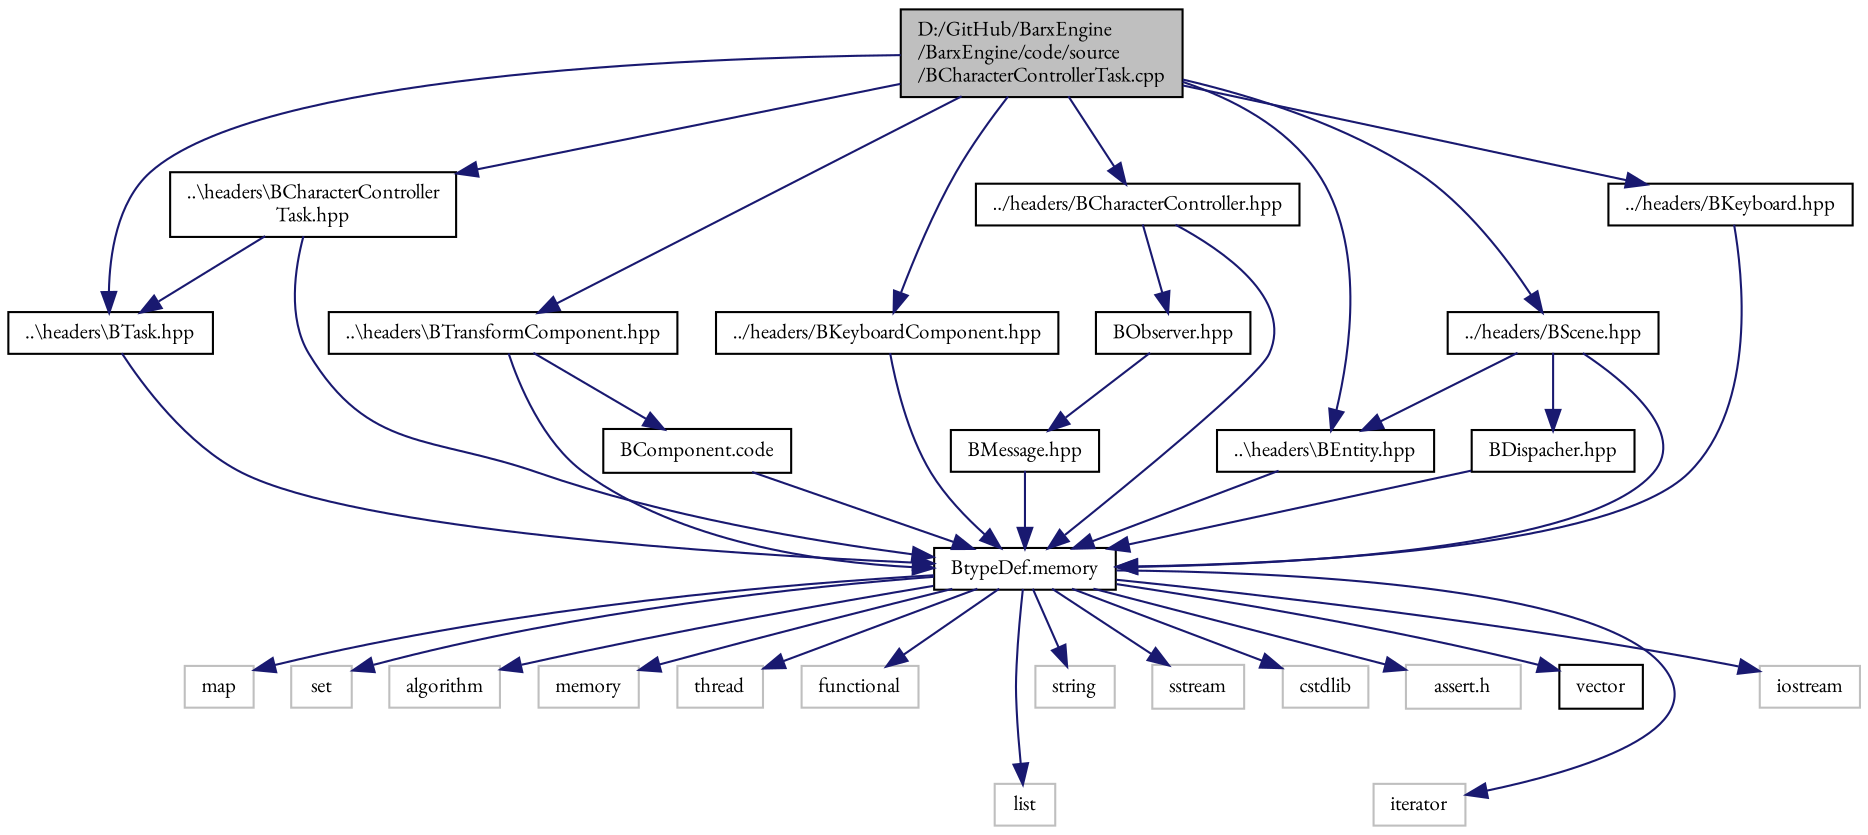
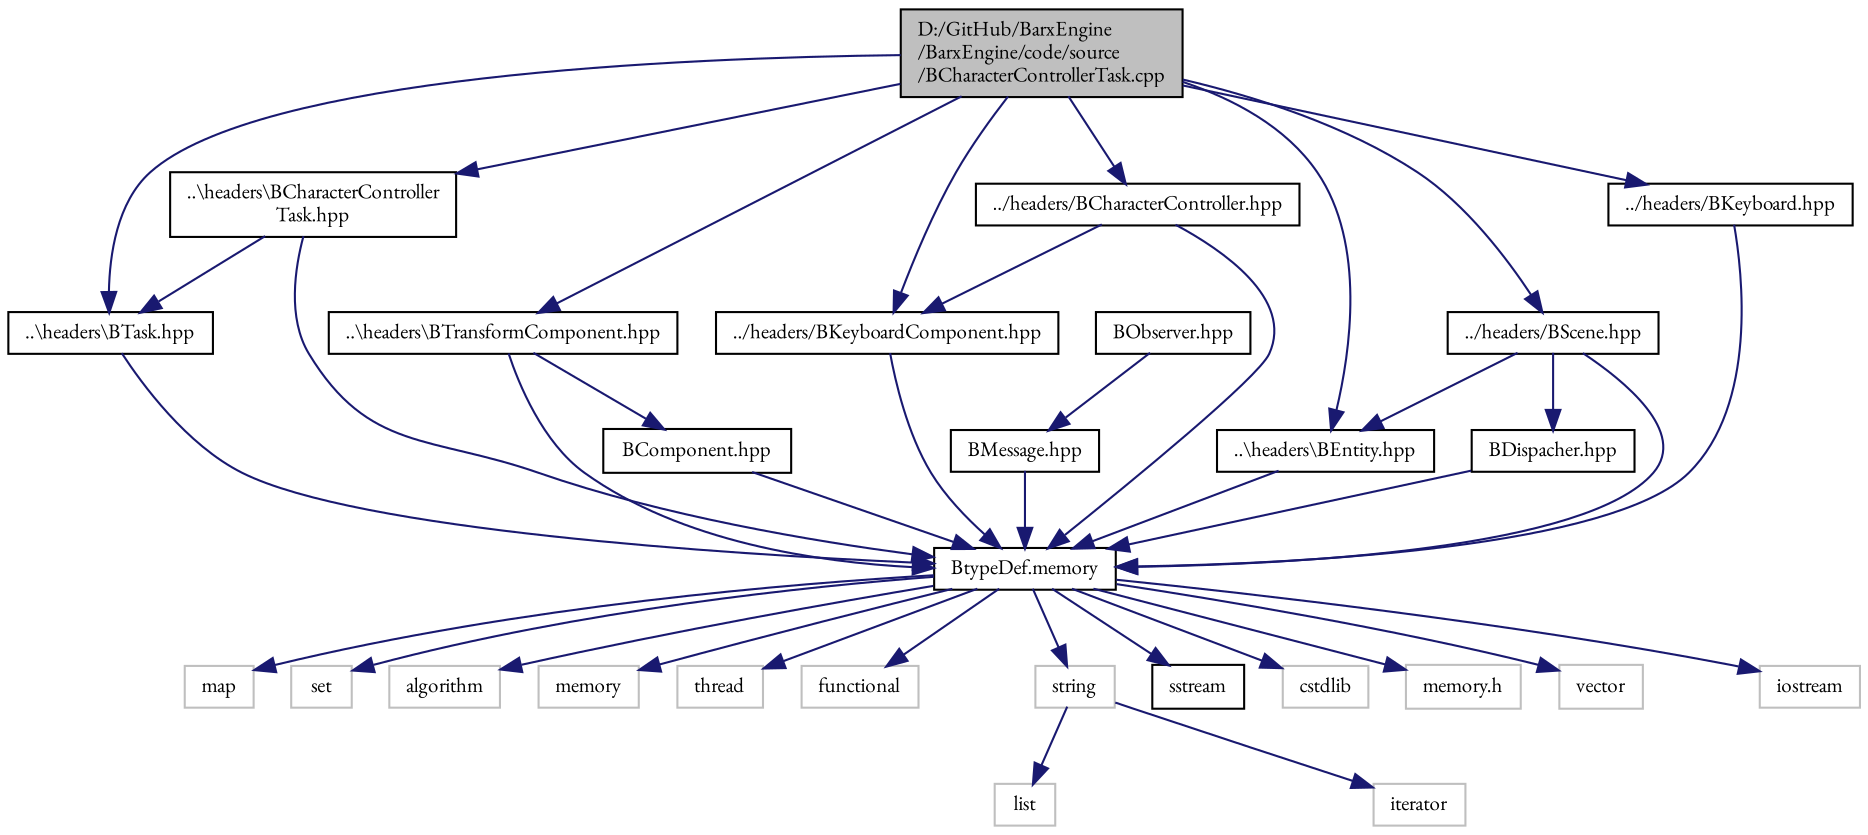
edge "../headers/BCharacterController.hpp" -> "BObserver.hpp": now "../headers/BCharacterController.hpp" -> "../headers/BKeyboardComponent.hpp"
node "BComponent.code": label "BComponent.code" -> "BComponent.hpp"
edge "BtypeDef.memory" -> "iterator": now "string" -> "iterator"
edge "BtypeDef.memory" -> "list": now "string" -> "list"
node "sstream": color grey75 -> black
node "assert.h": label "assert.h" -> "memory.h"
node "vector": color black -> grey75
